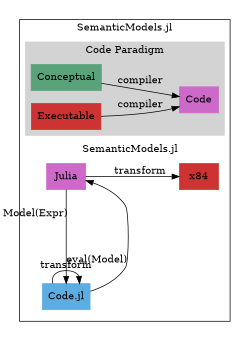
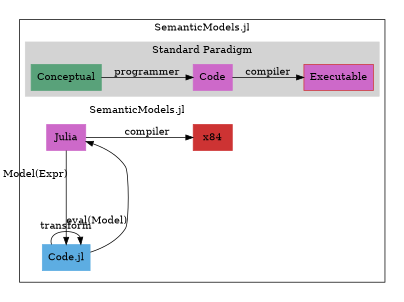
cluster "Code Paradigm": label "Code Paradigm" -> "Standard Paradigm"
edge "Conceptual" -> "Code": label "compiler" -> "programmer"
edge "Executable" -> "Code": reversed
node "Executable": fillcolor brown3 -> orchid3
edge "Julia" -> "x84": label "transform" -> "compiler"
